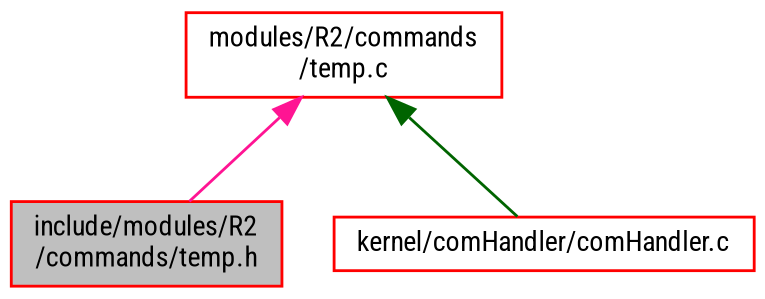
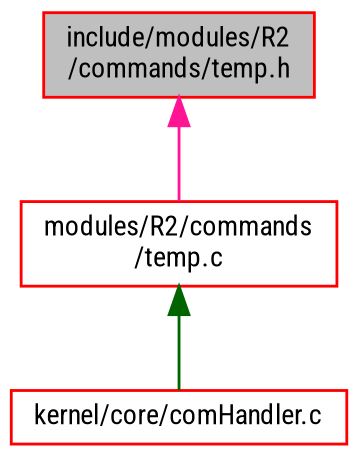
edge "include/modules/R2 /commands/temp.h" -> "modules/R2/commands /temp.c": reversed
node "kernel/comHandler/comHandler.c": label "kernel/comHandler/comHandler.c" -> "kernel/core/comHandler.c"
